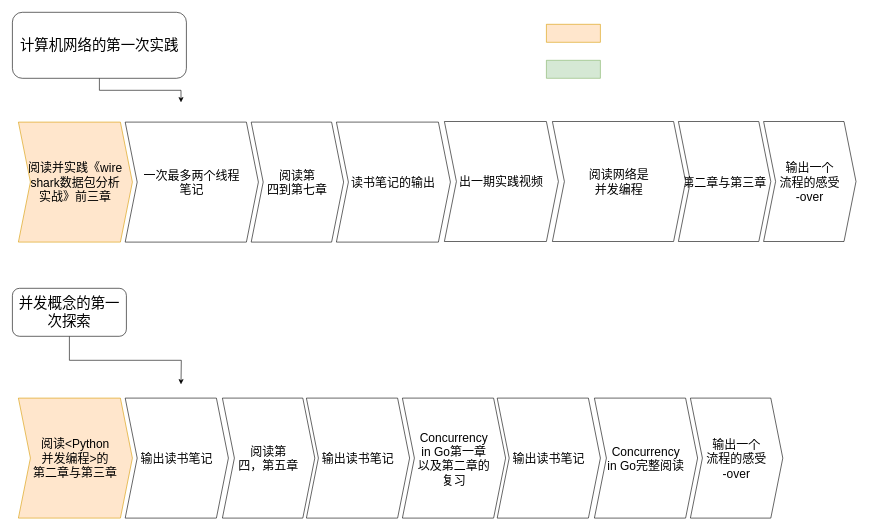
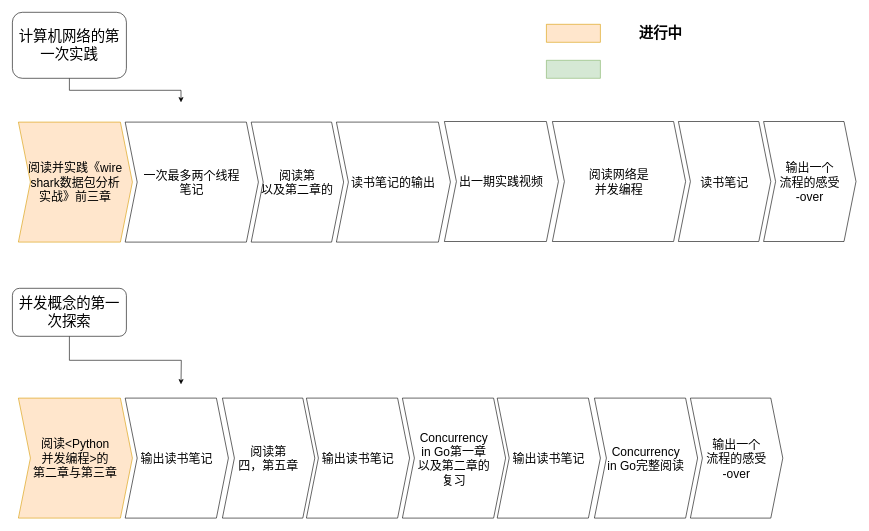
node "进行中": added
node "计算机网络的第一次实践": size 174x66 -> 114x66
node "阅读第 四到第七章": label "阅读第 四到第七章" -> "阅读第 以及第二章的"
node "第二章与第三章": label "第二章与第三章" -> "读书笔记"
